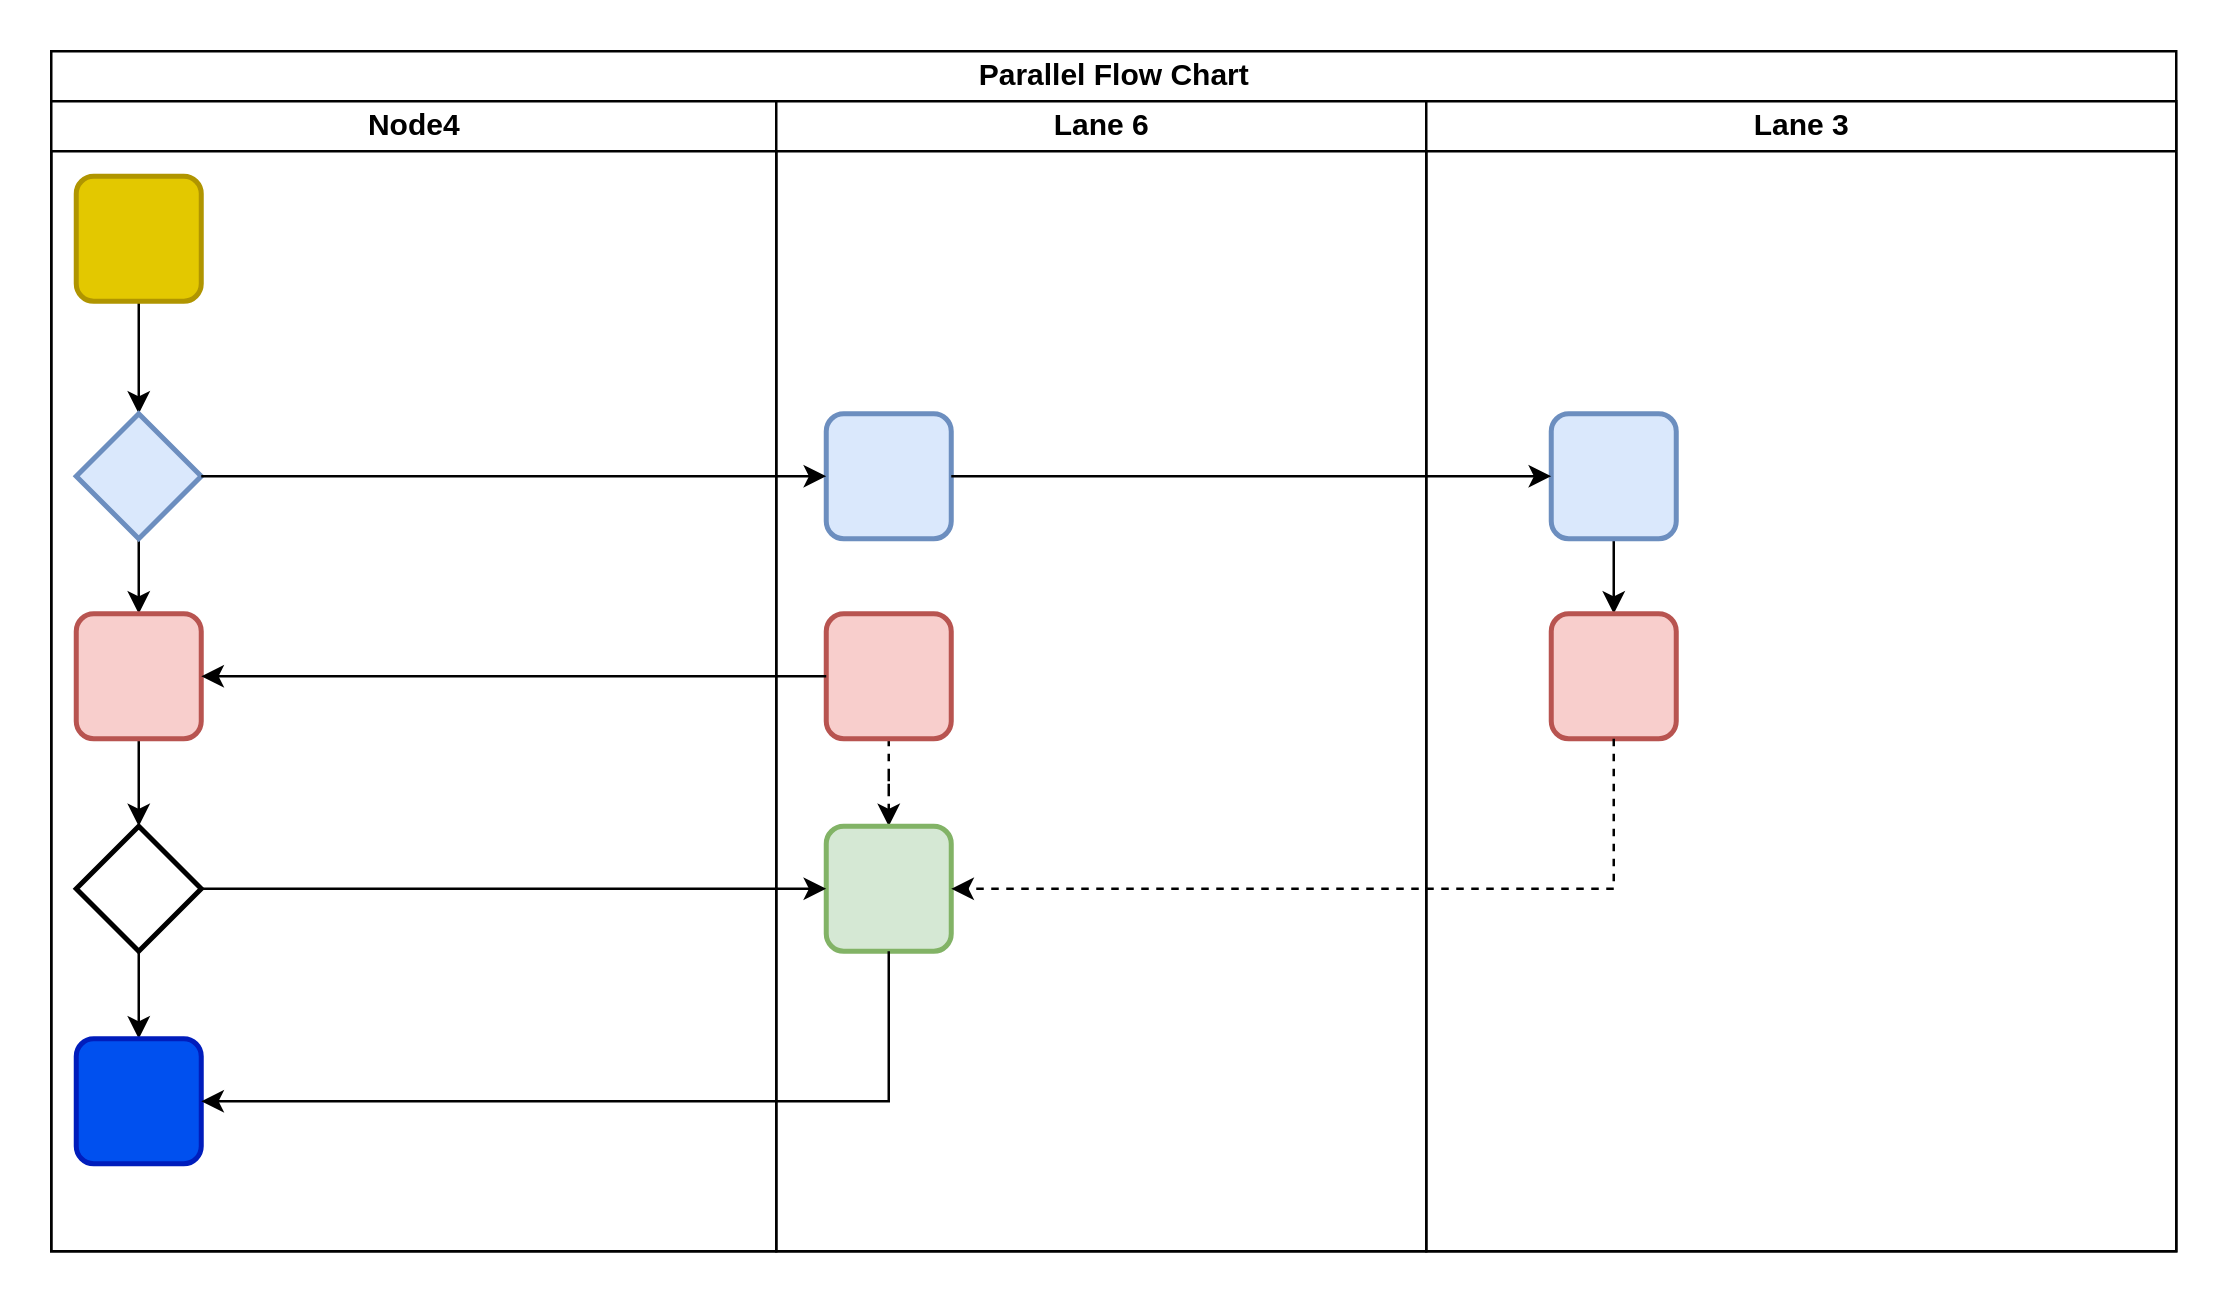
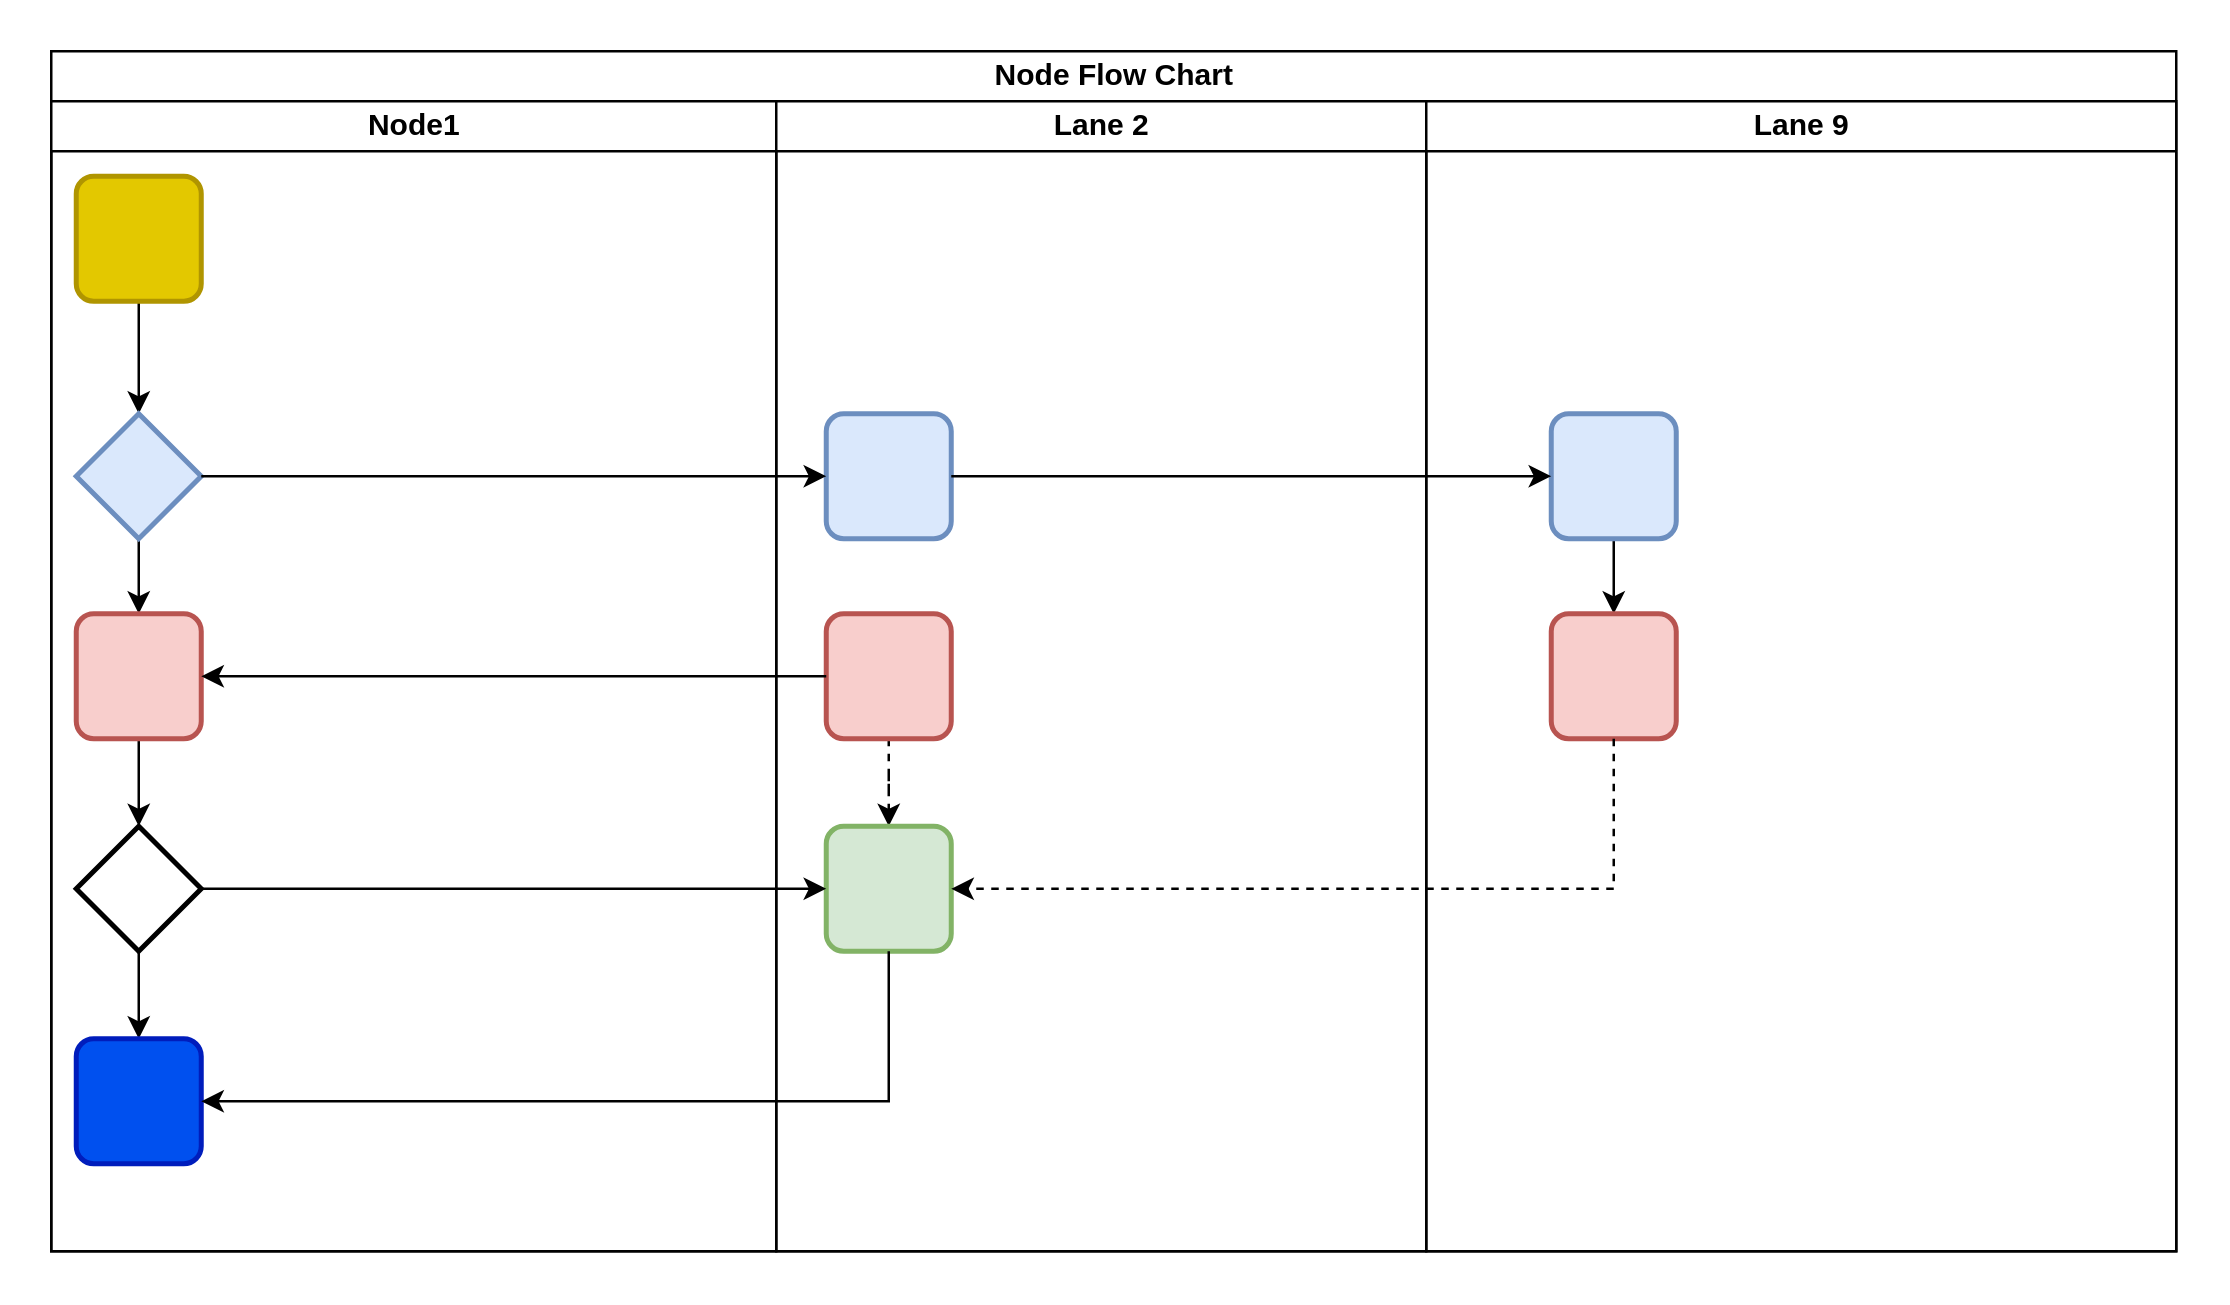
node "Parallel Flow Chart": label "Parallel Flow Chart" -> "Node Flow Chart"
node "Node4": label "Node4" -> "Node1"
node "Lane 6": label "Lane 6" -> "Lane 2"
node "Lane 3": label "Lane 3" -> "Lane 9"
